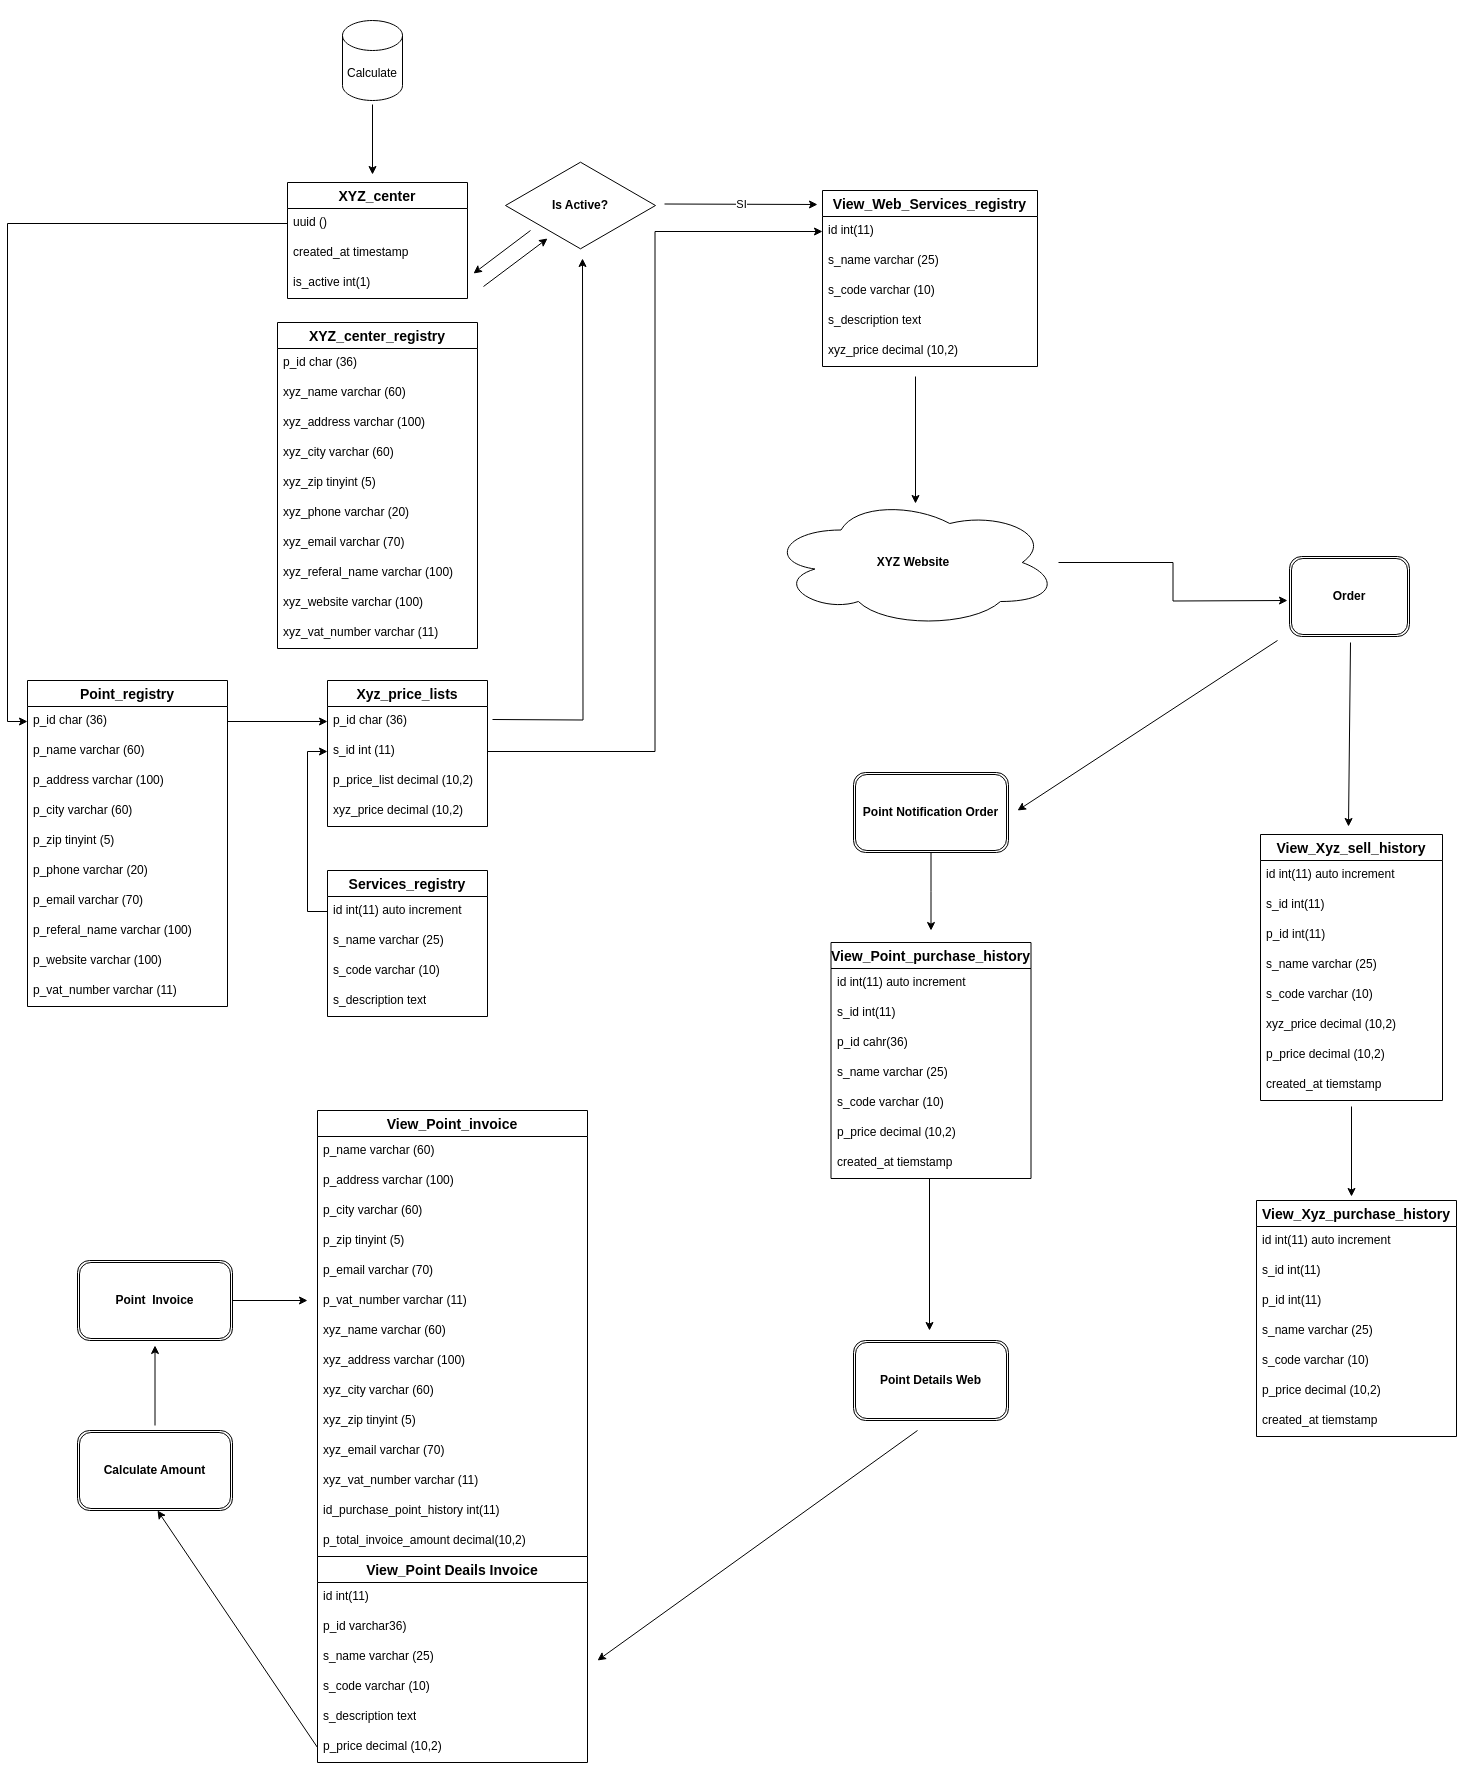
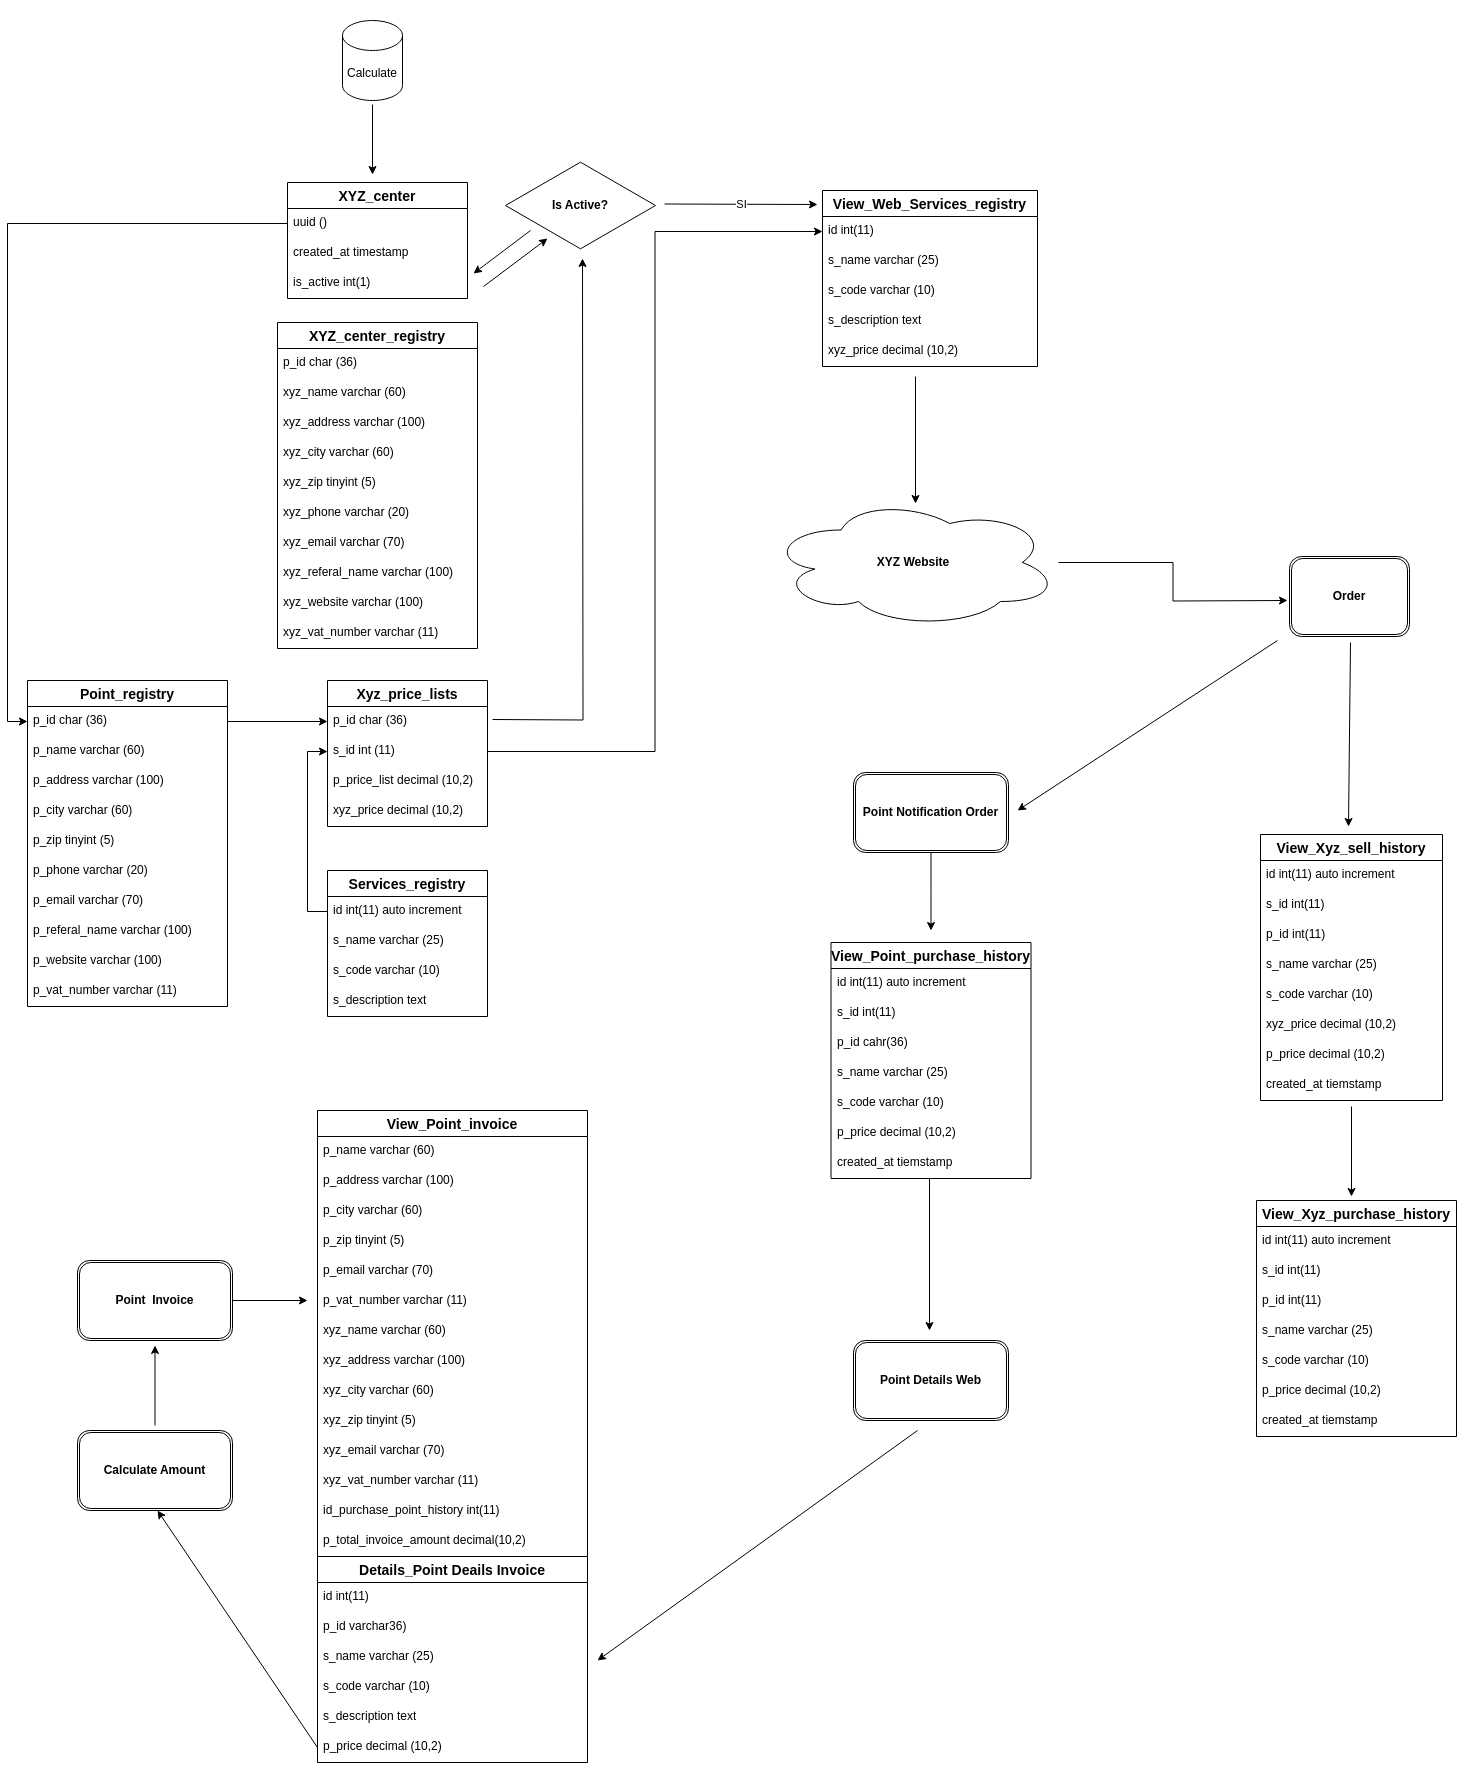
node "View_Point Deails Invoice": label "View_Point Deails Invoice" -> "Details_Point Deails Invoice"
